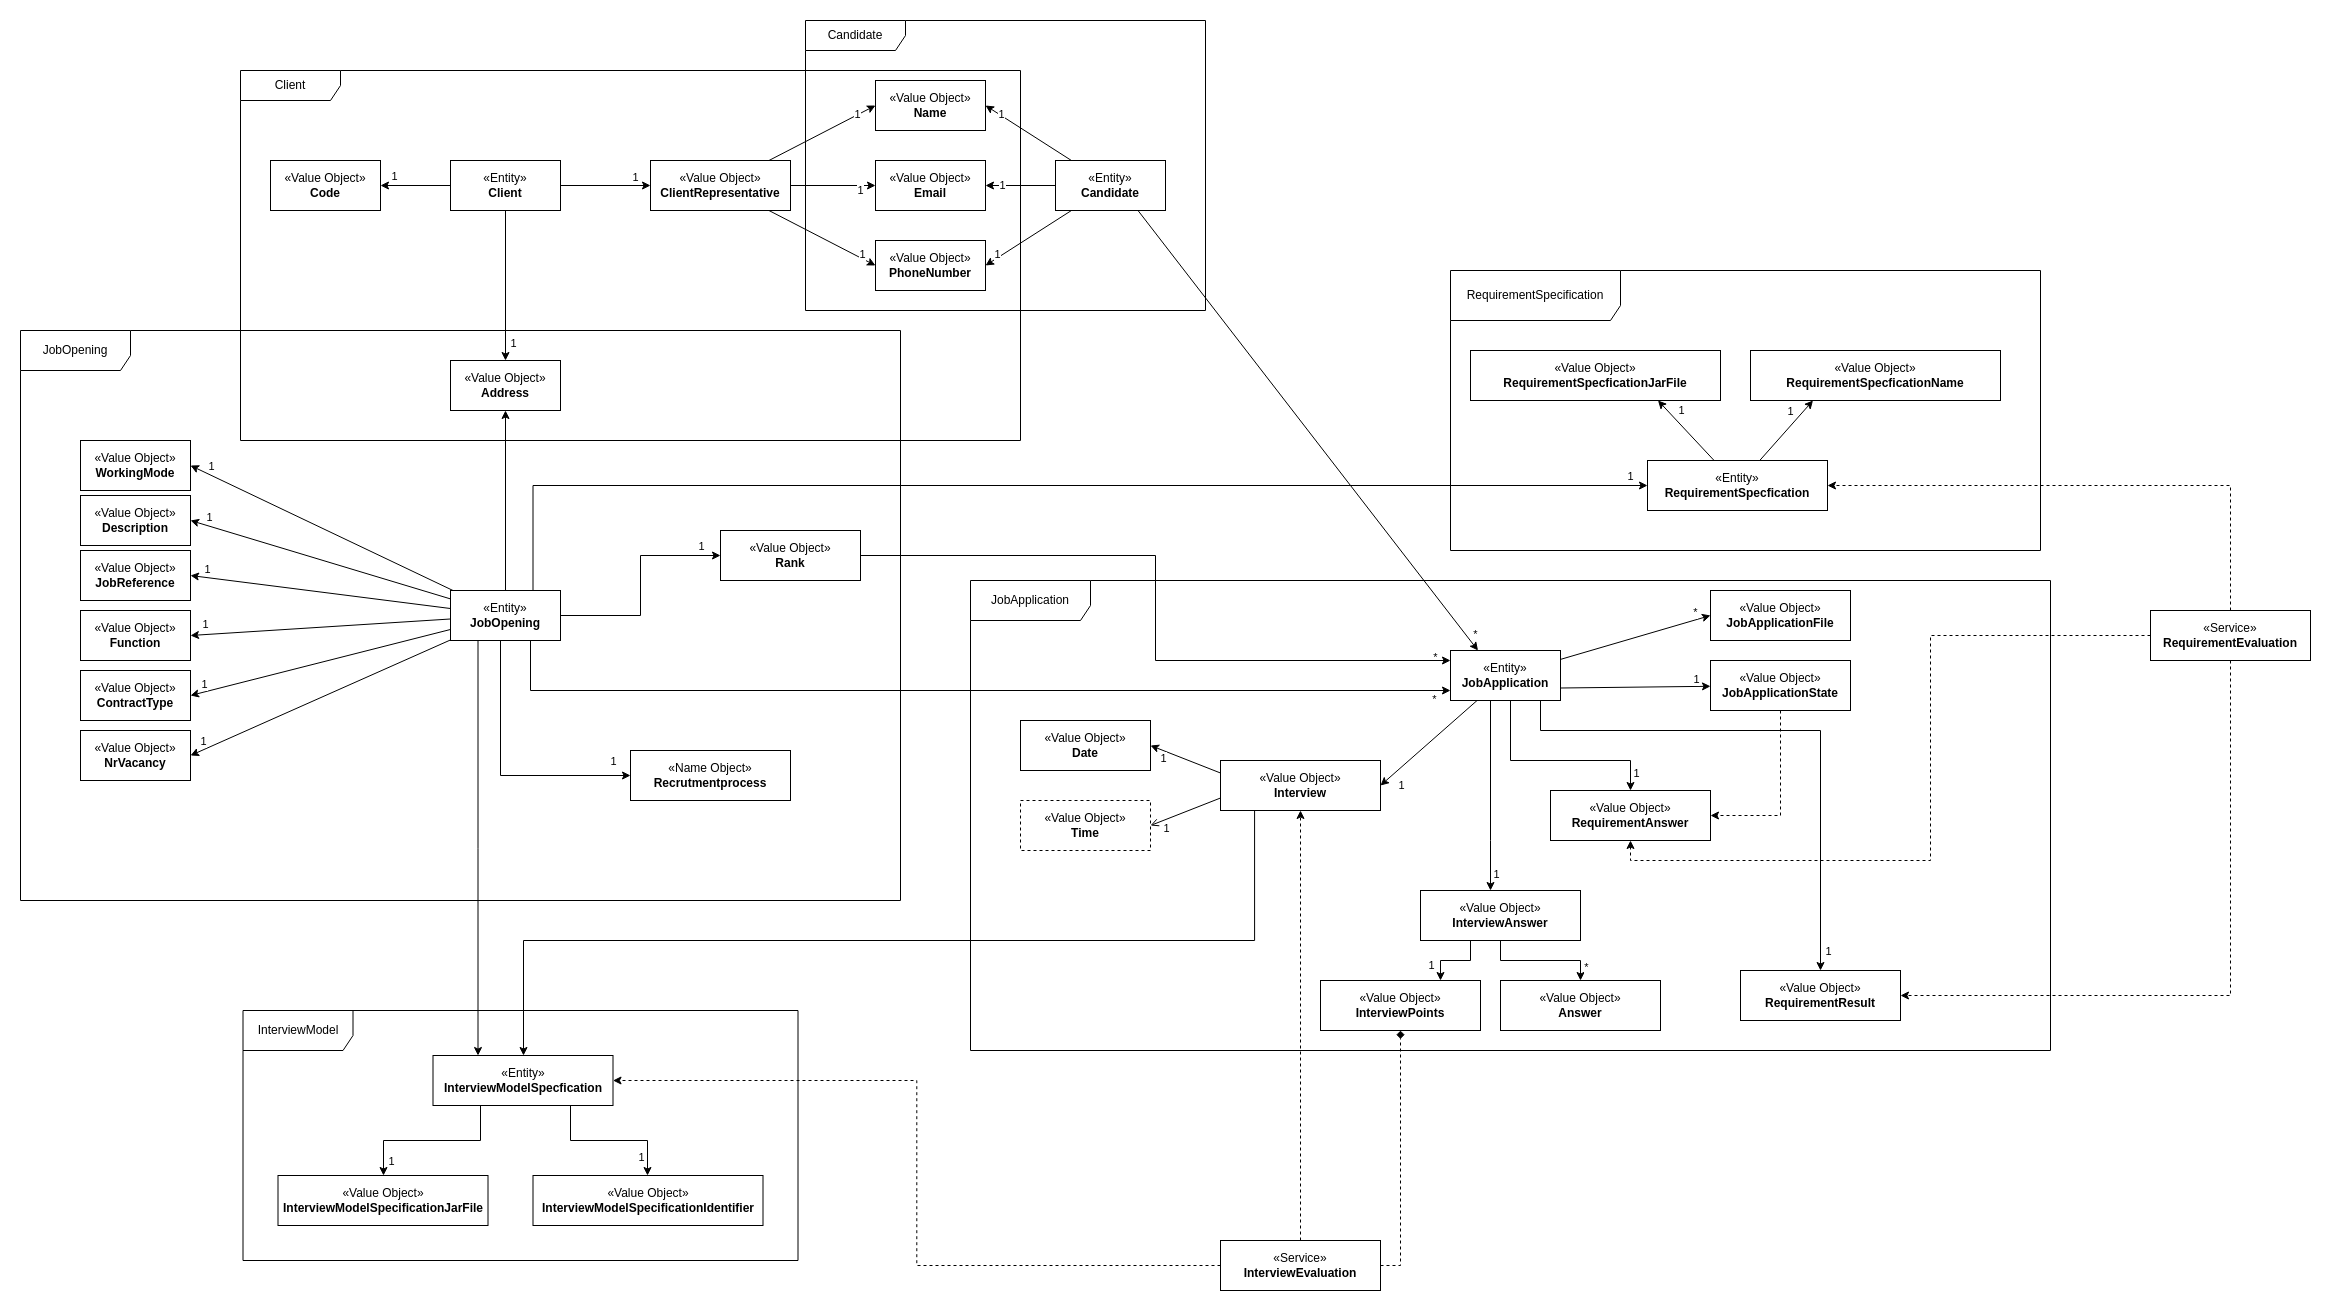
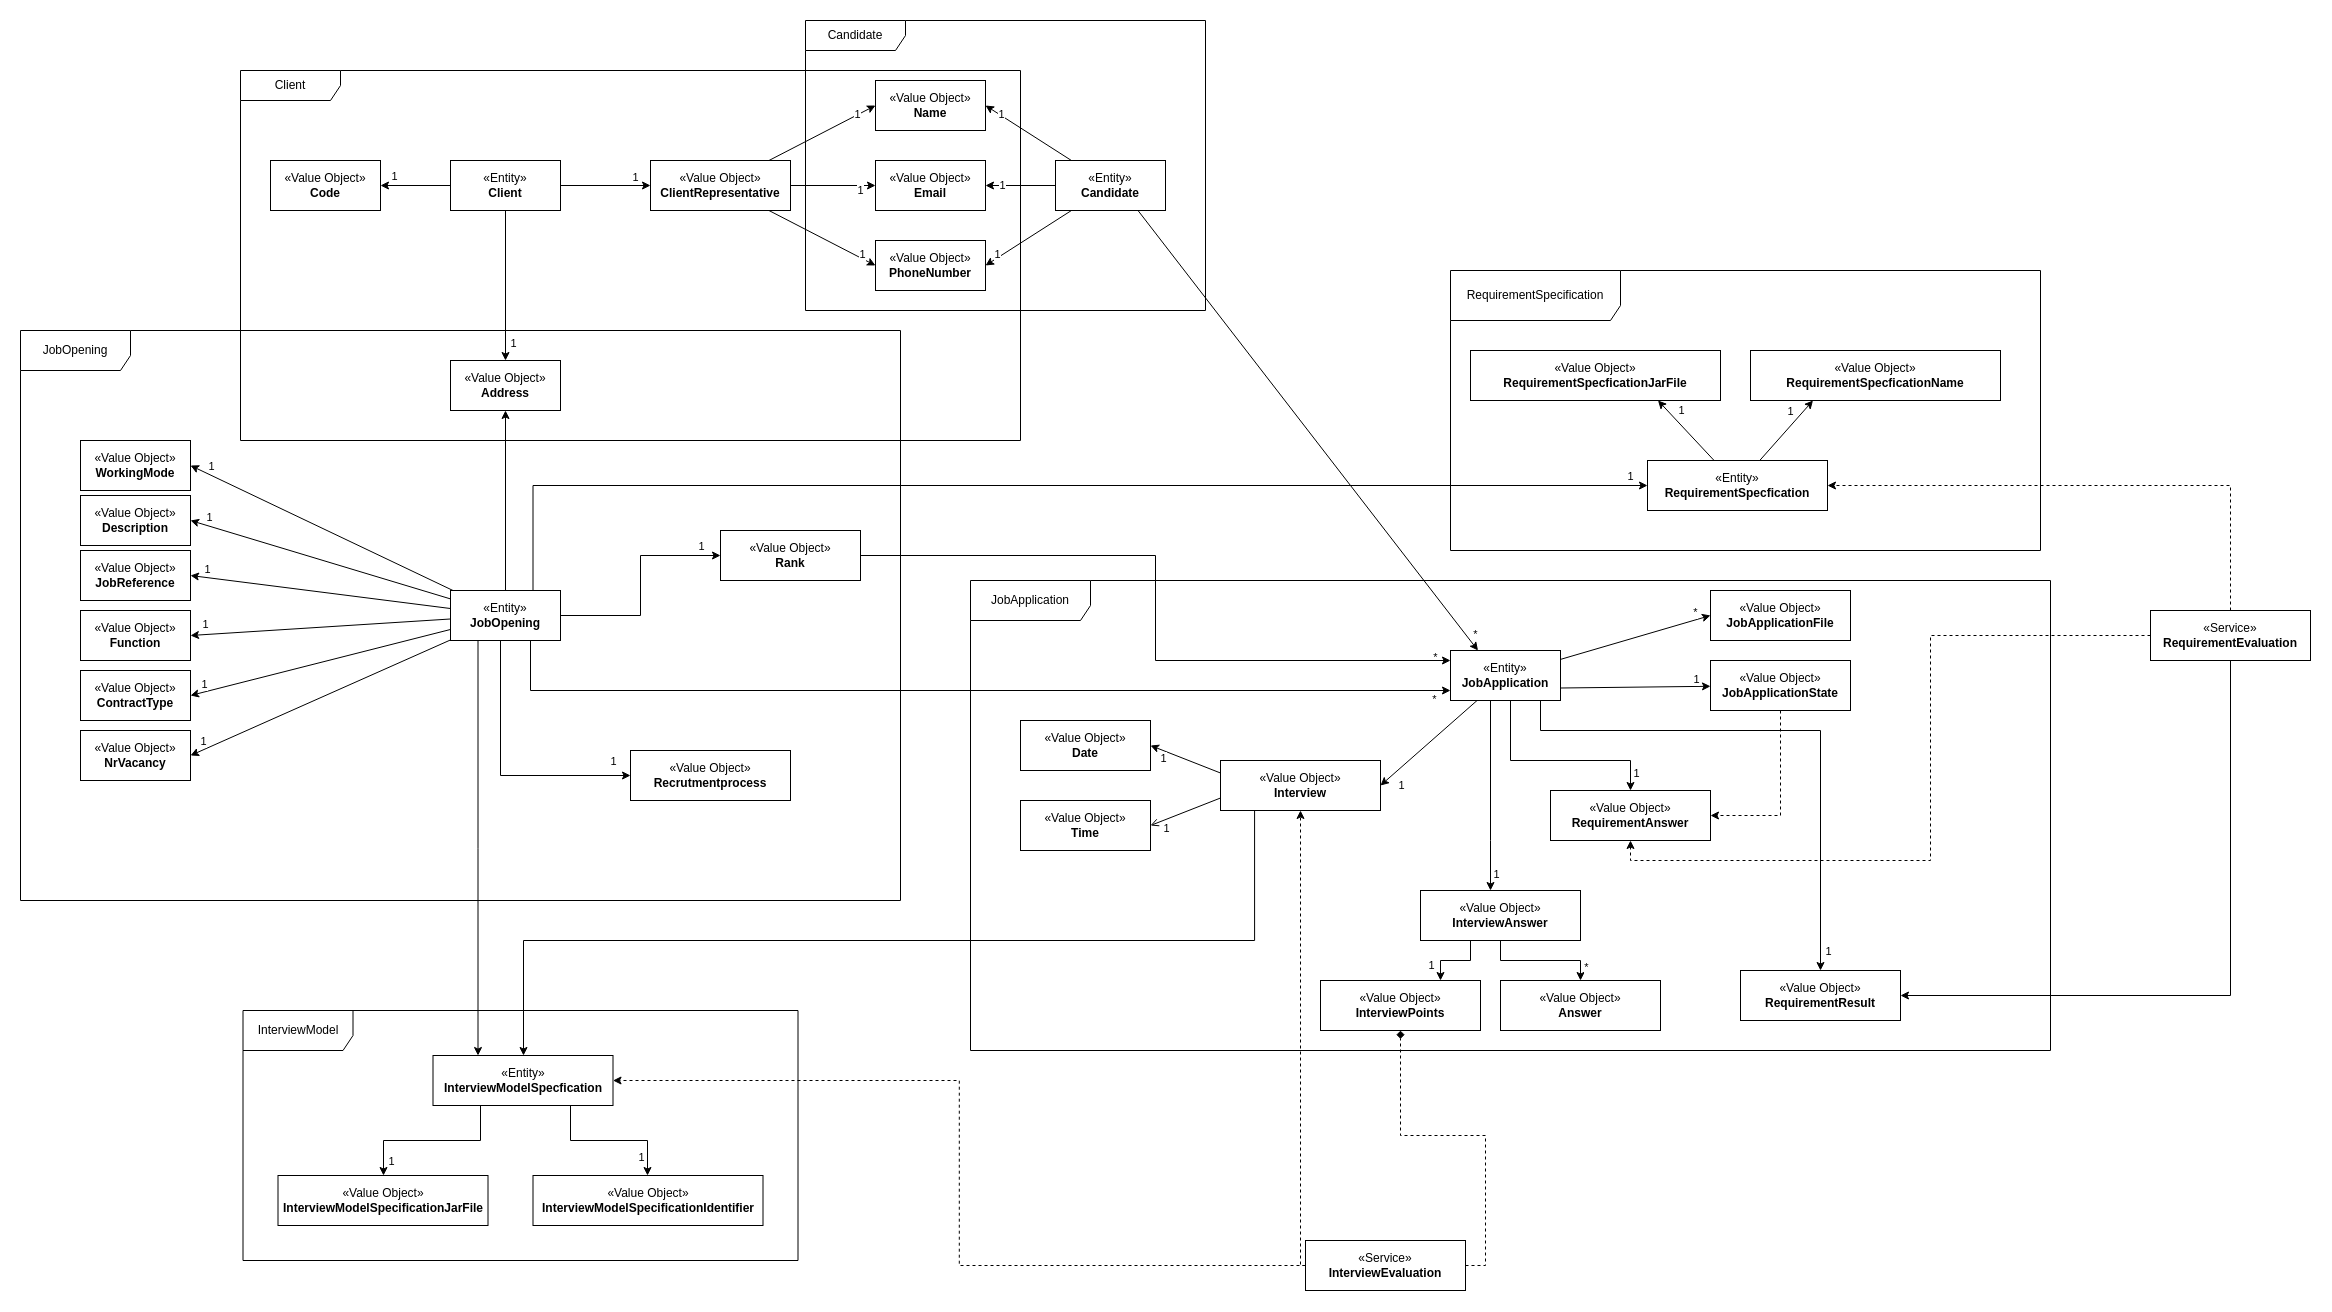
node "«Name Object» Recrutmentprocess": label "«Name Object» Recrutmentprocess" -> "«Value Object» Recrutmentprocess"
node "«Value Object» Time": style dashed -> solid
edge "«Service» RequirementEvaluation" -> "«Value Object» RequirementResult": style dashed -> solid
node "«Service» InterviewEvaluation": moved (1301, 1266) -> (1386, 1266)
